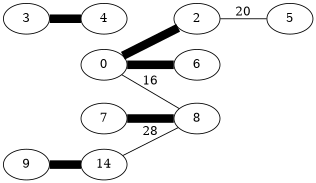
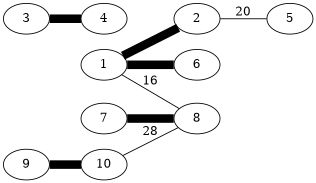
node "0": label "0" -> "1"
node "14": label "14" -> "10"
